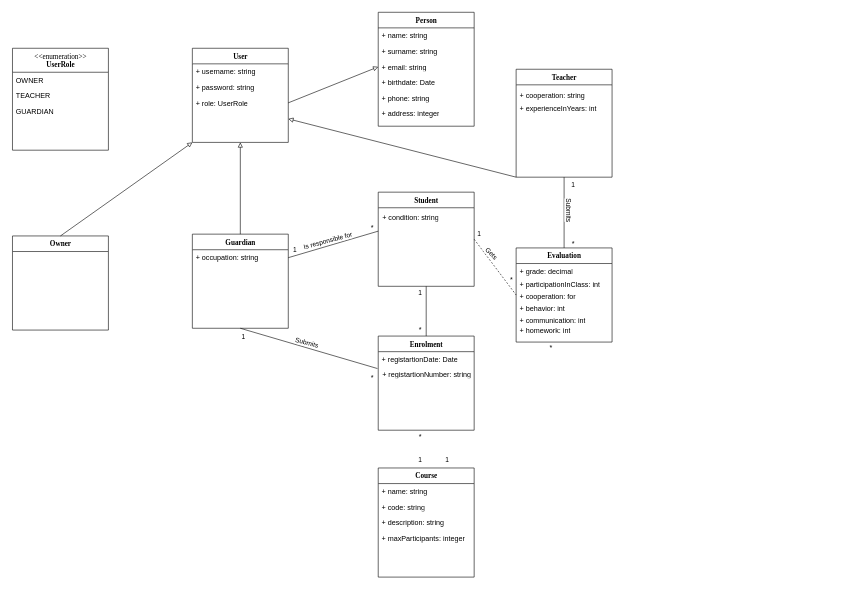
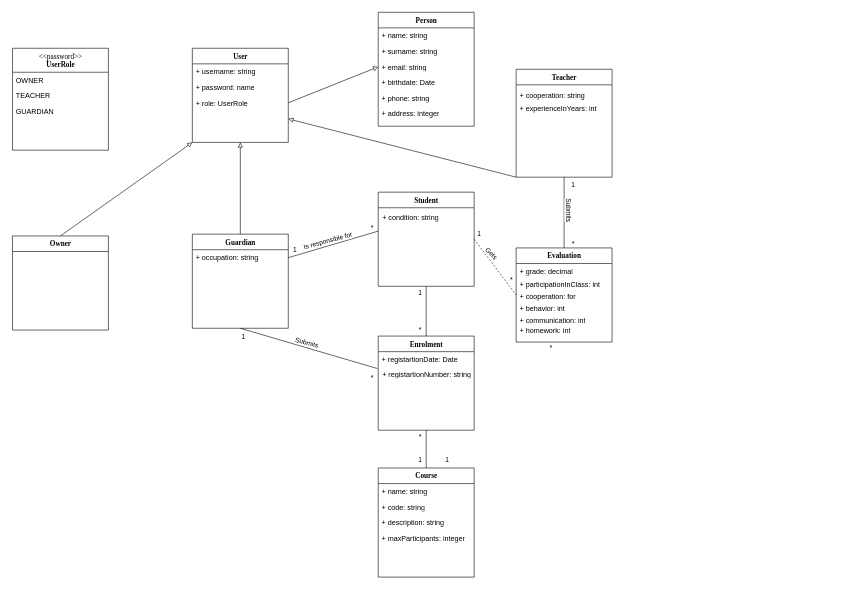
node "<<enumeration>> UserRole": label "<<enumeration>> UserRole" -> "<<password>> UserRole"
node "+ password: string": label "+ password: string" -> "+ password: name"
edge "Enrolment" -- "Course": added
